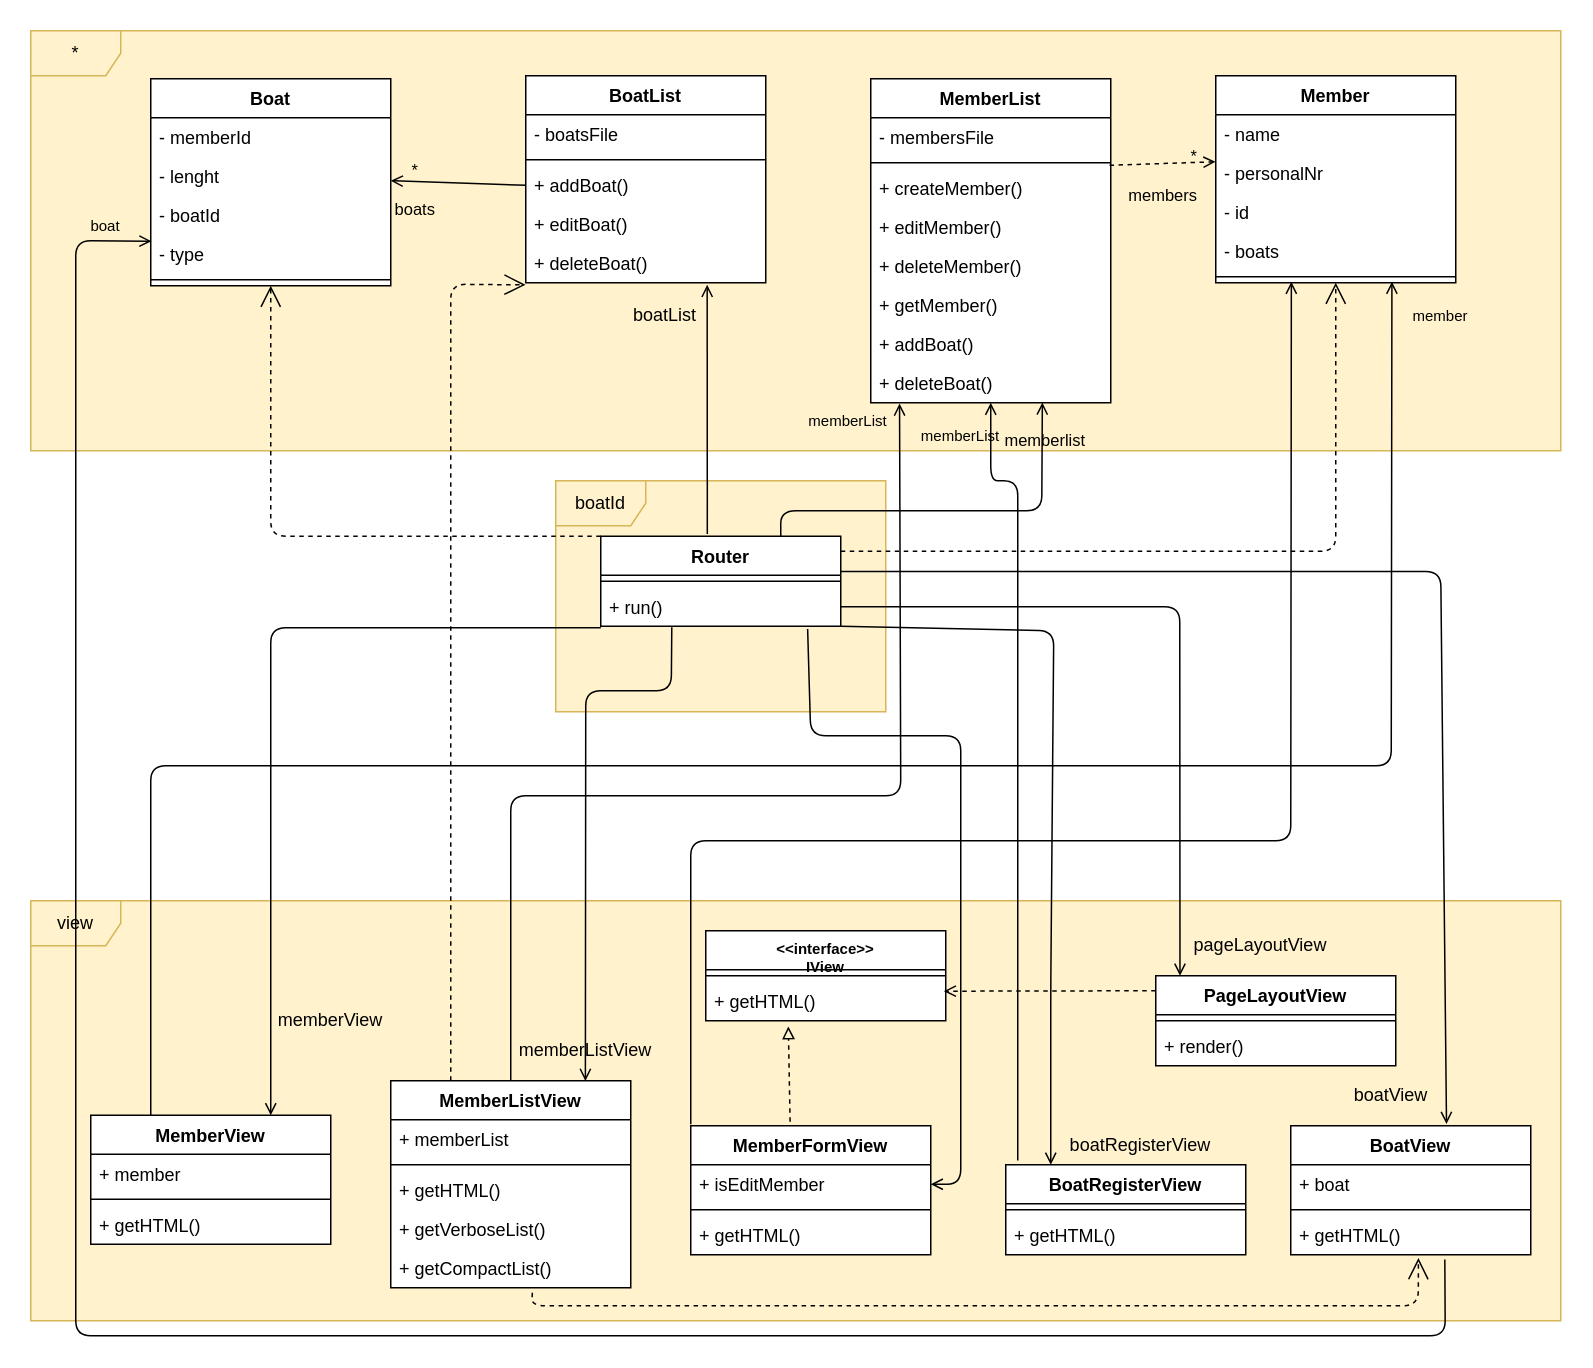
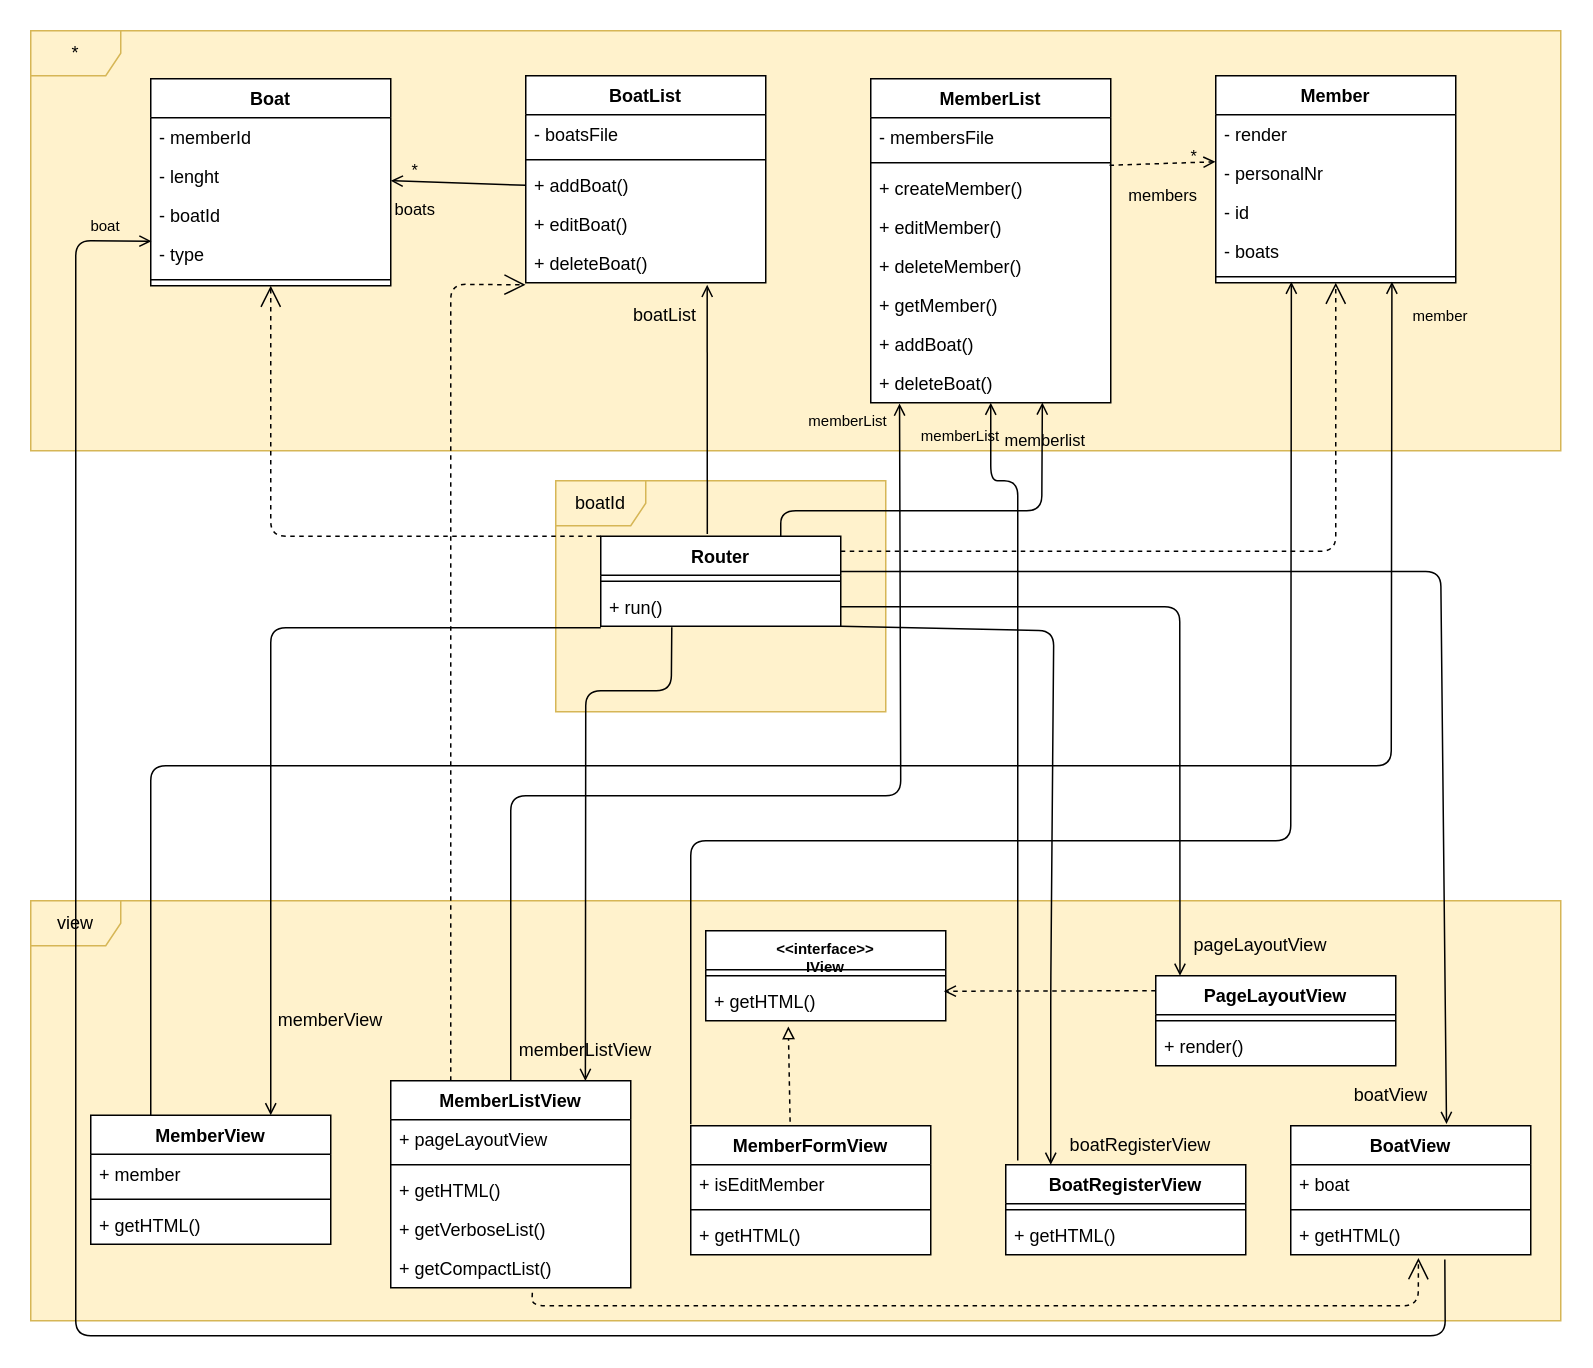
node "- name": label "- name" -> "- render"
edge "+ run()" -> "+ isEditMember": removed
node "+ memberList": label "+ memberList" -> "+ pageLayoutView"
